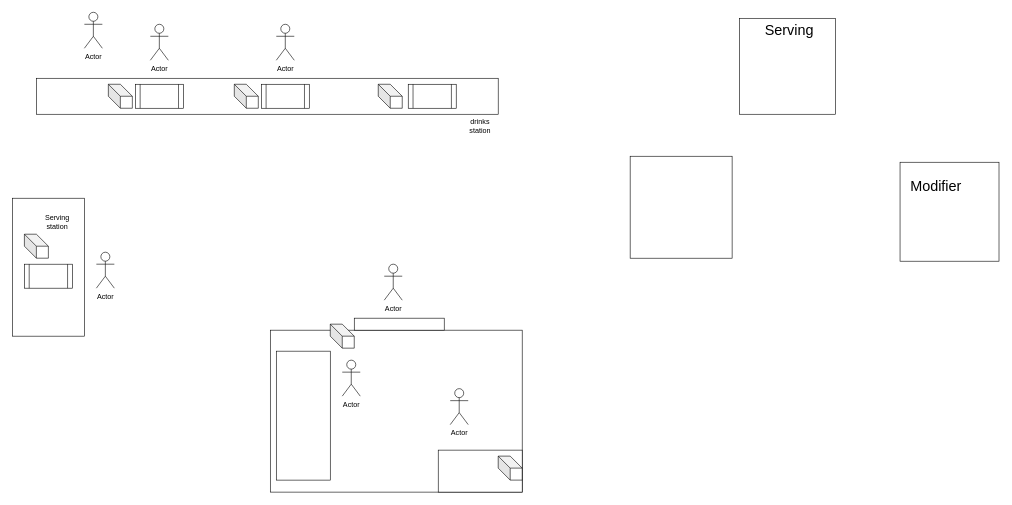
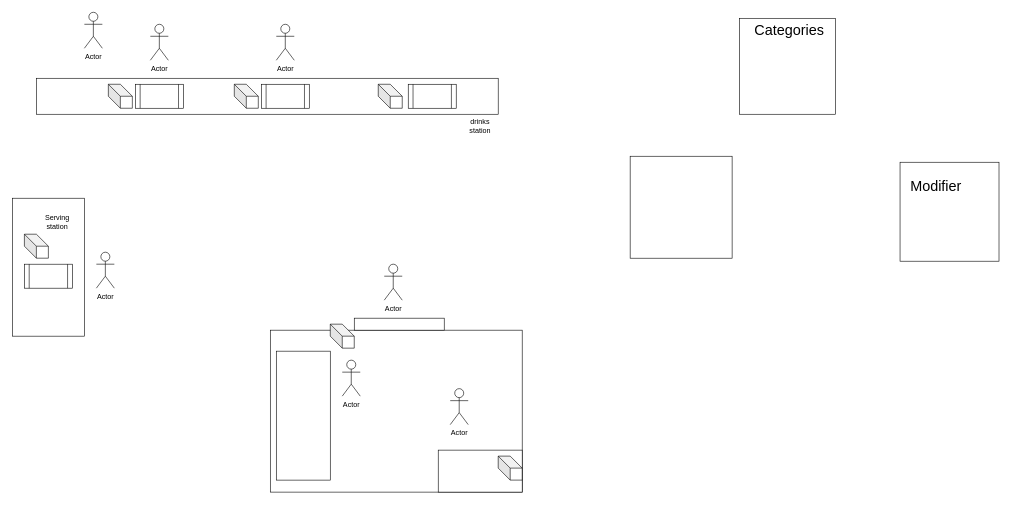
node "Serving": label "Serving" -> "Categories"
